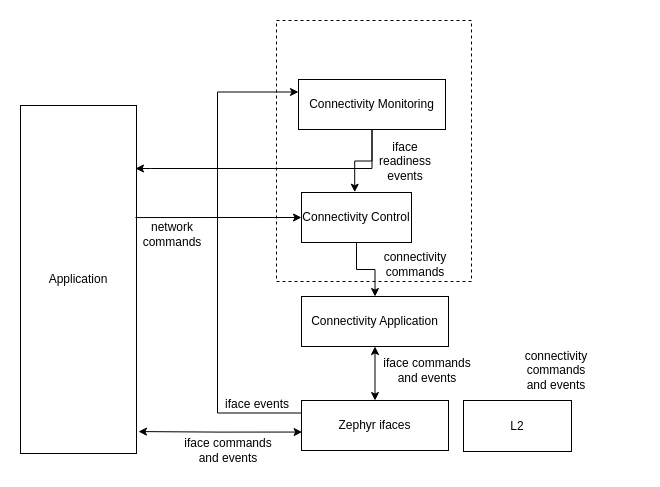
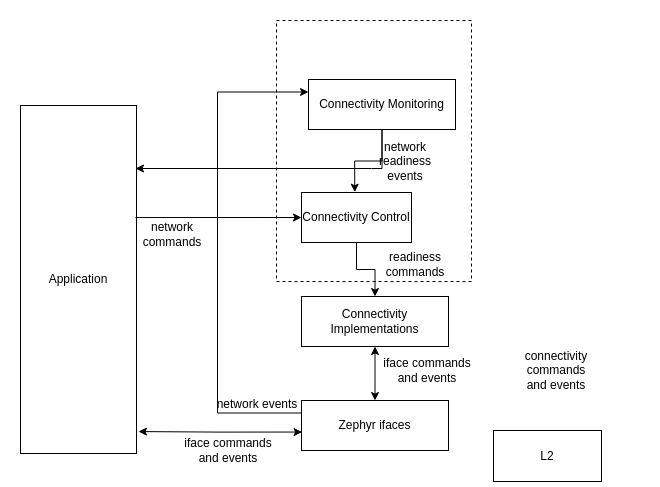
node "Connectivity Monitoring": moved (372, 105) -> (382, 105)
node "iface readiness events": label "iface readiness events" -> "network readiness events"
node "connectivity commands": label "connectivity commands" -> "readiness commands"
node "Connectivity Application": label "Connectivity Application" -> "Connectivity Implementations"
node "iface events": label "iface events" -> "network events"
node "L2": moved (518, 426) -> (548, 456)
